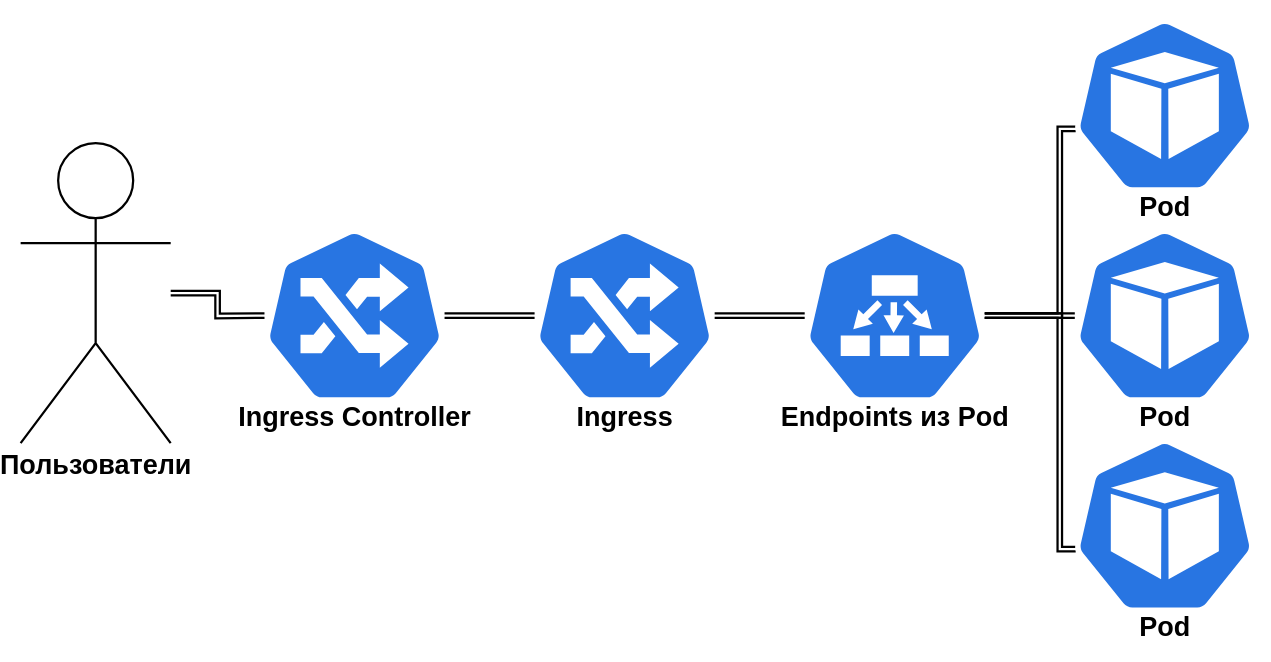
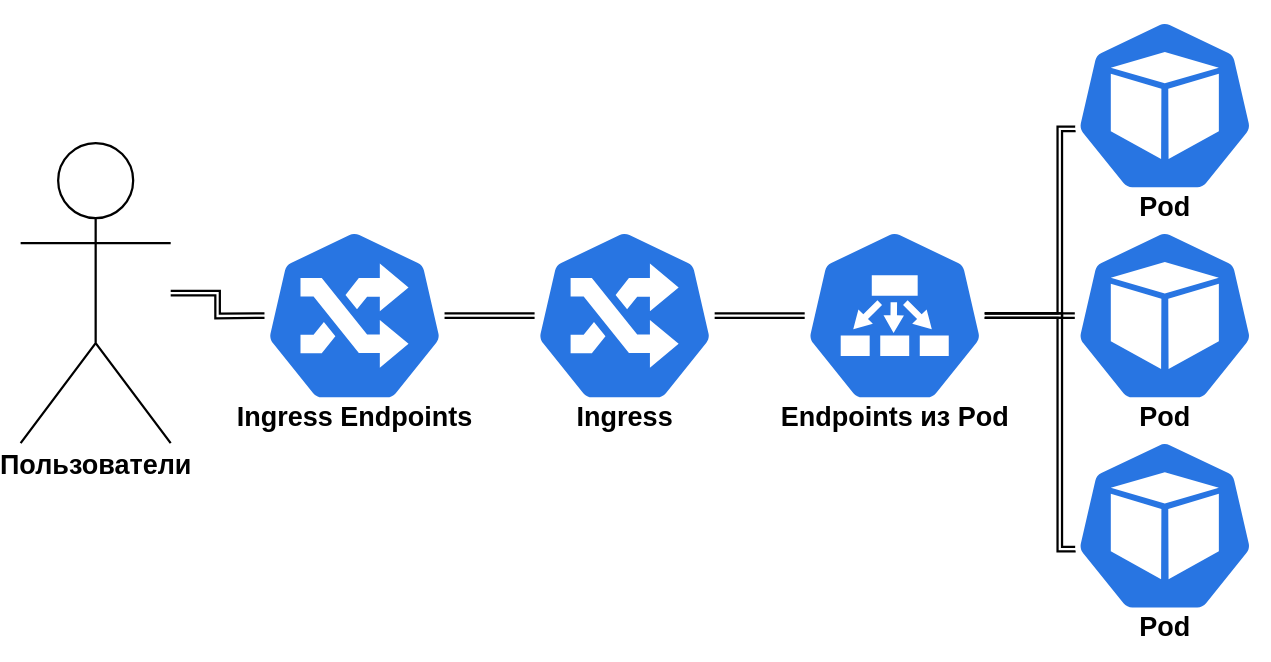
node "Ingress Controller": label "Ingress Controller" -> "Ingress Endpoints"
